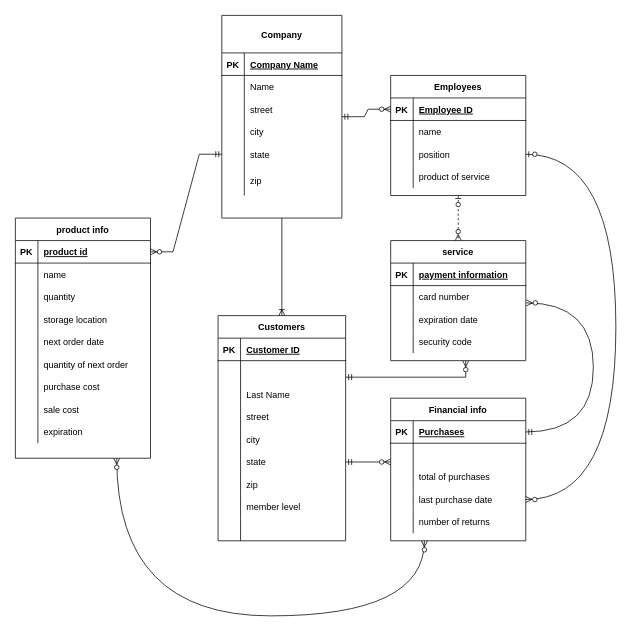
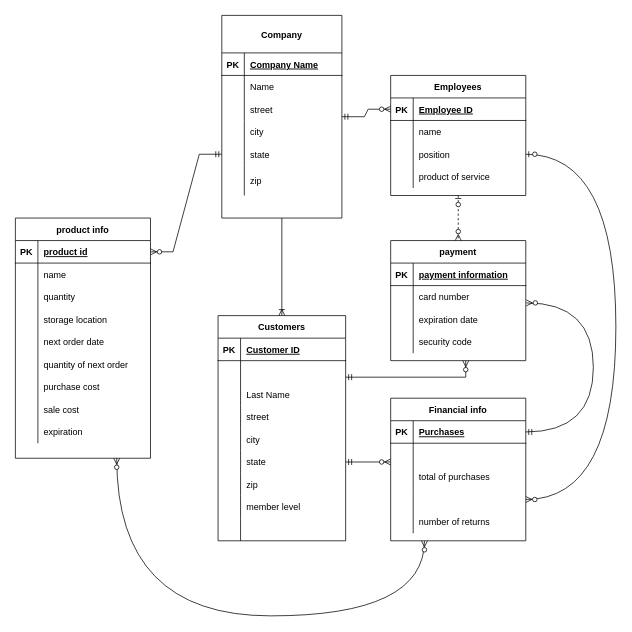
node "service": label "service" -> "payment"
node "last purchase date": removed
